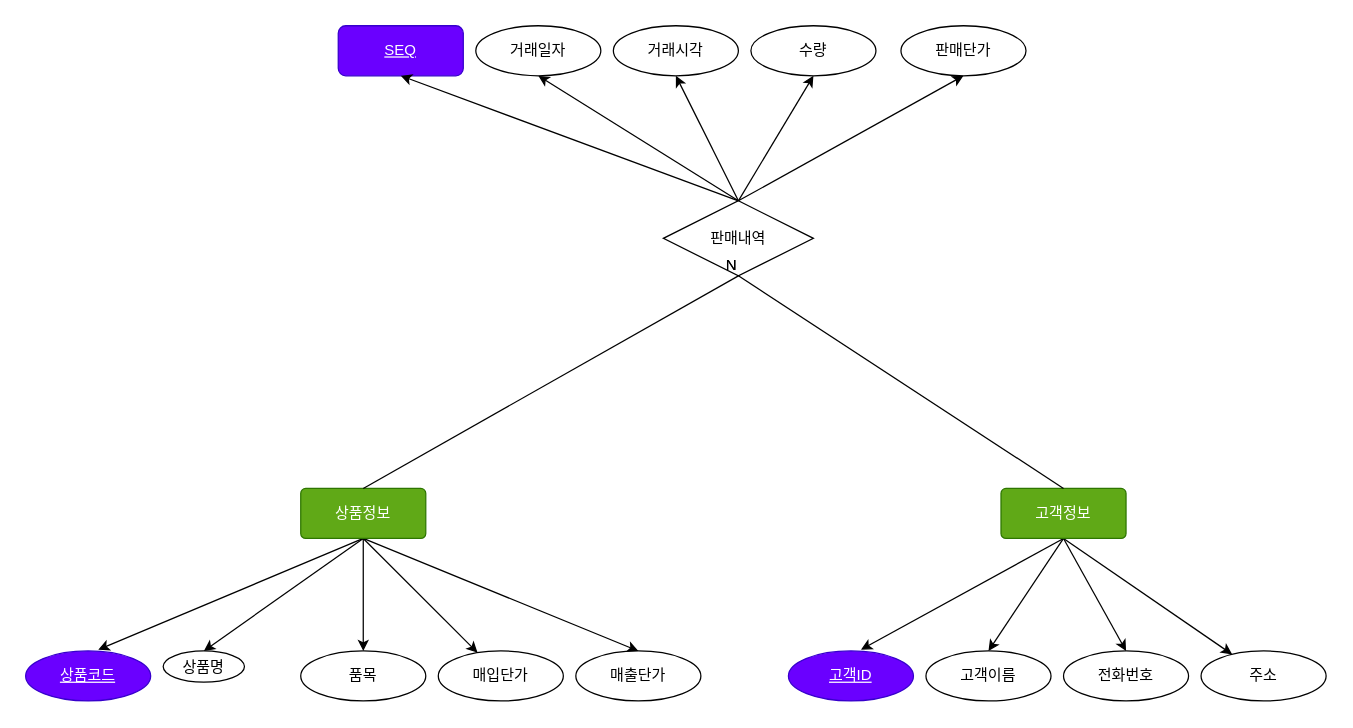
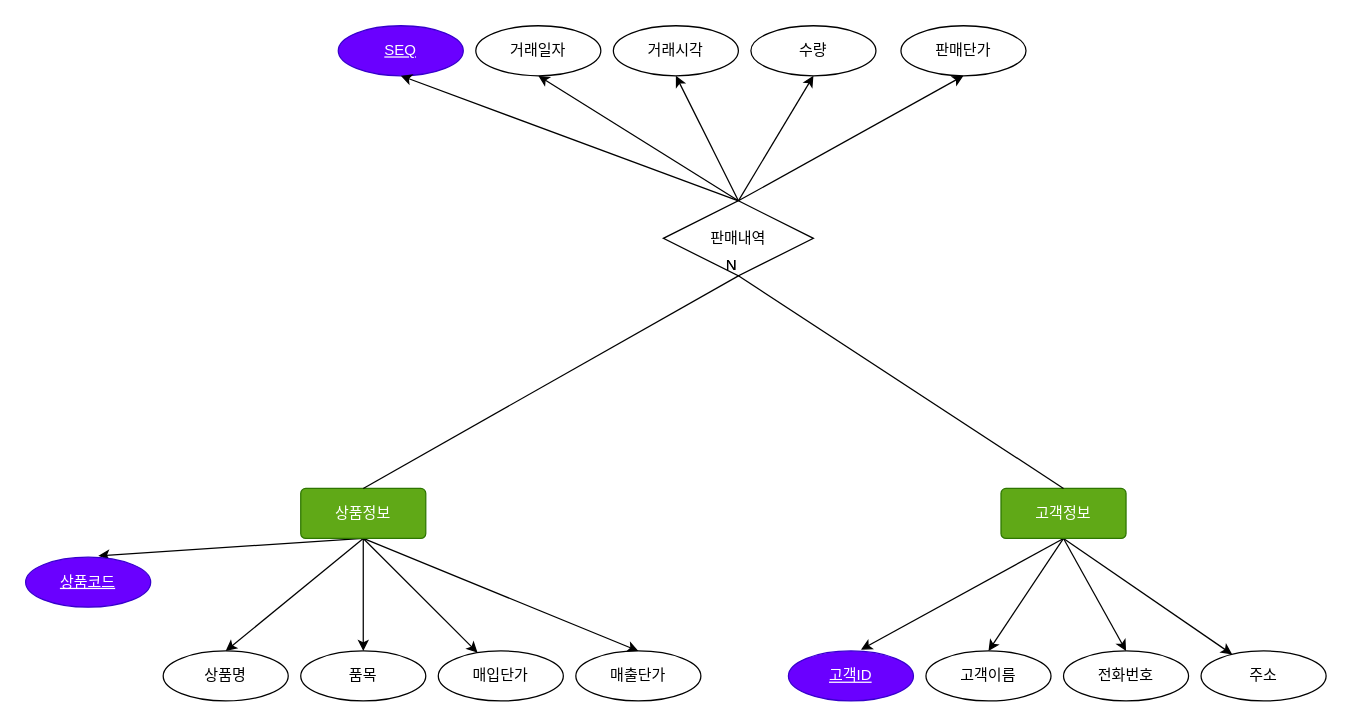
node "SEQ": shape rounded rectangle -> ellipse
node "상품명": size 81x31 -> 125x50
node "상품코드": moved (88, 676) -> (88, 582)
